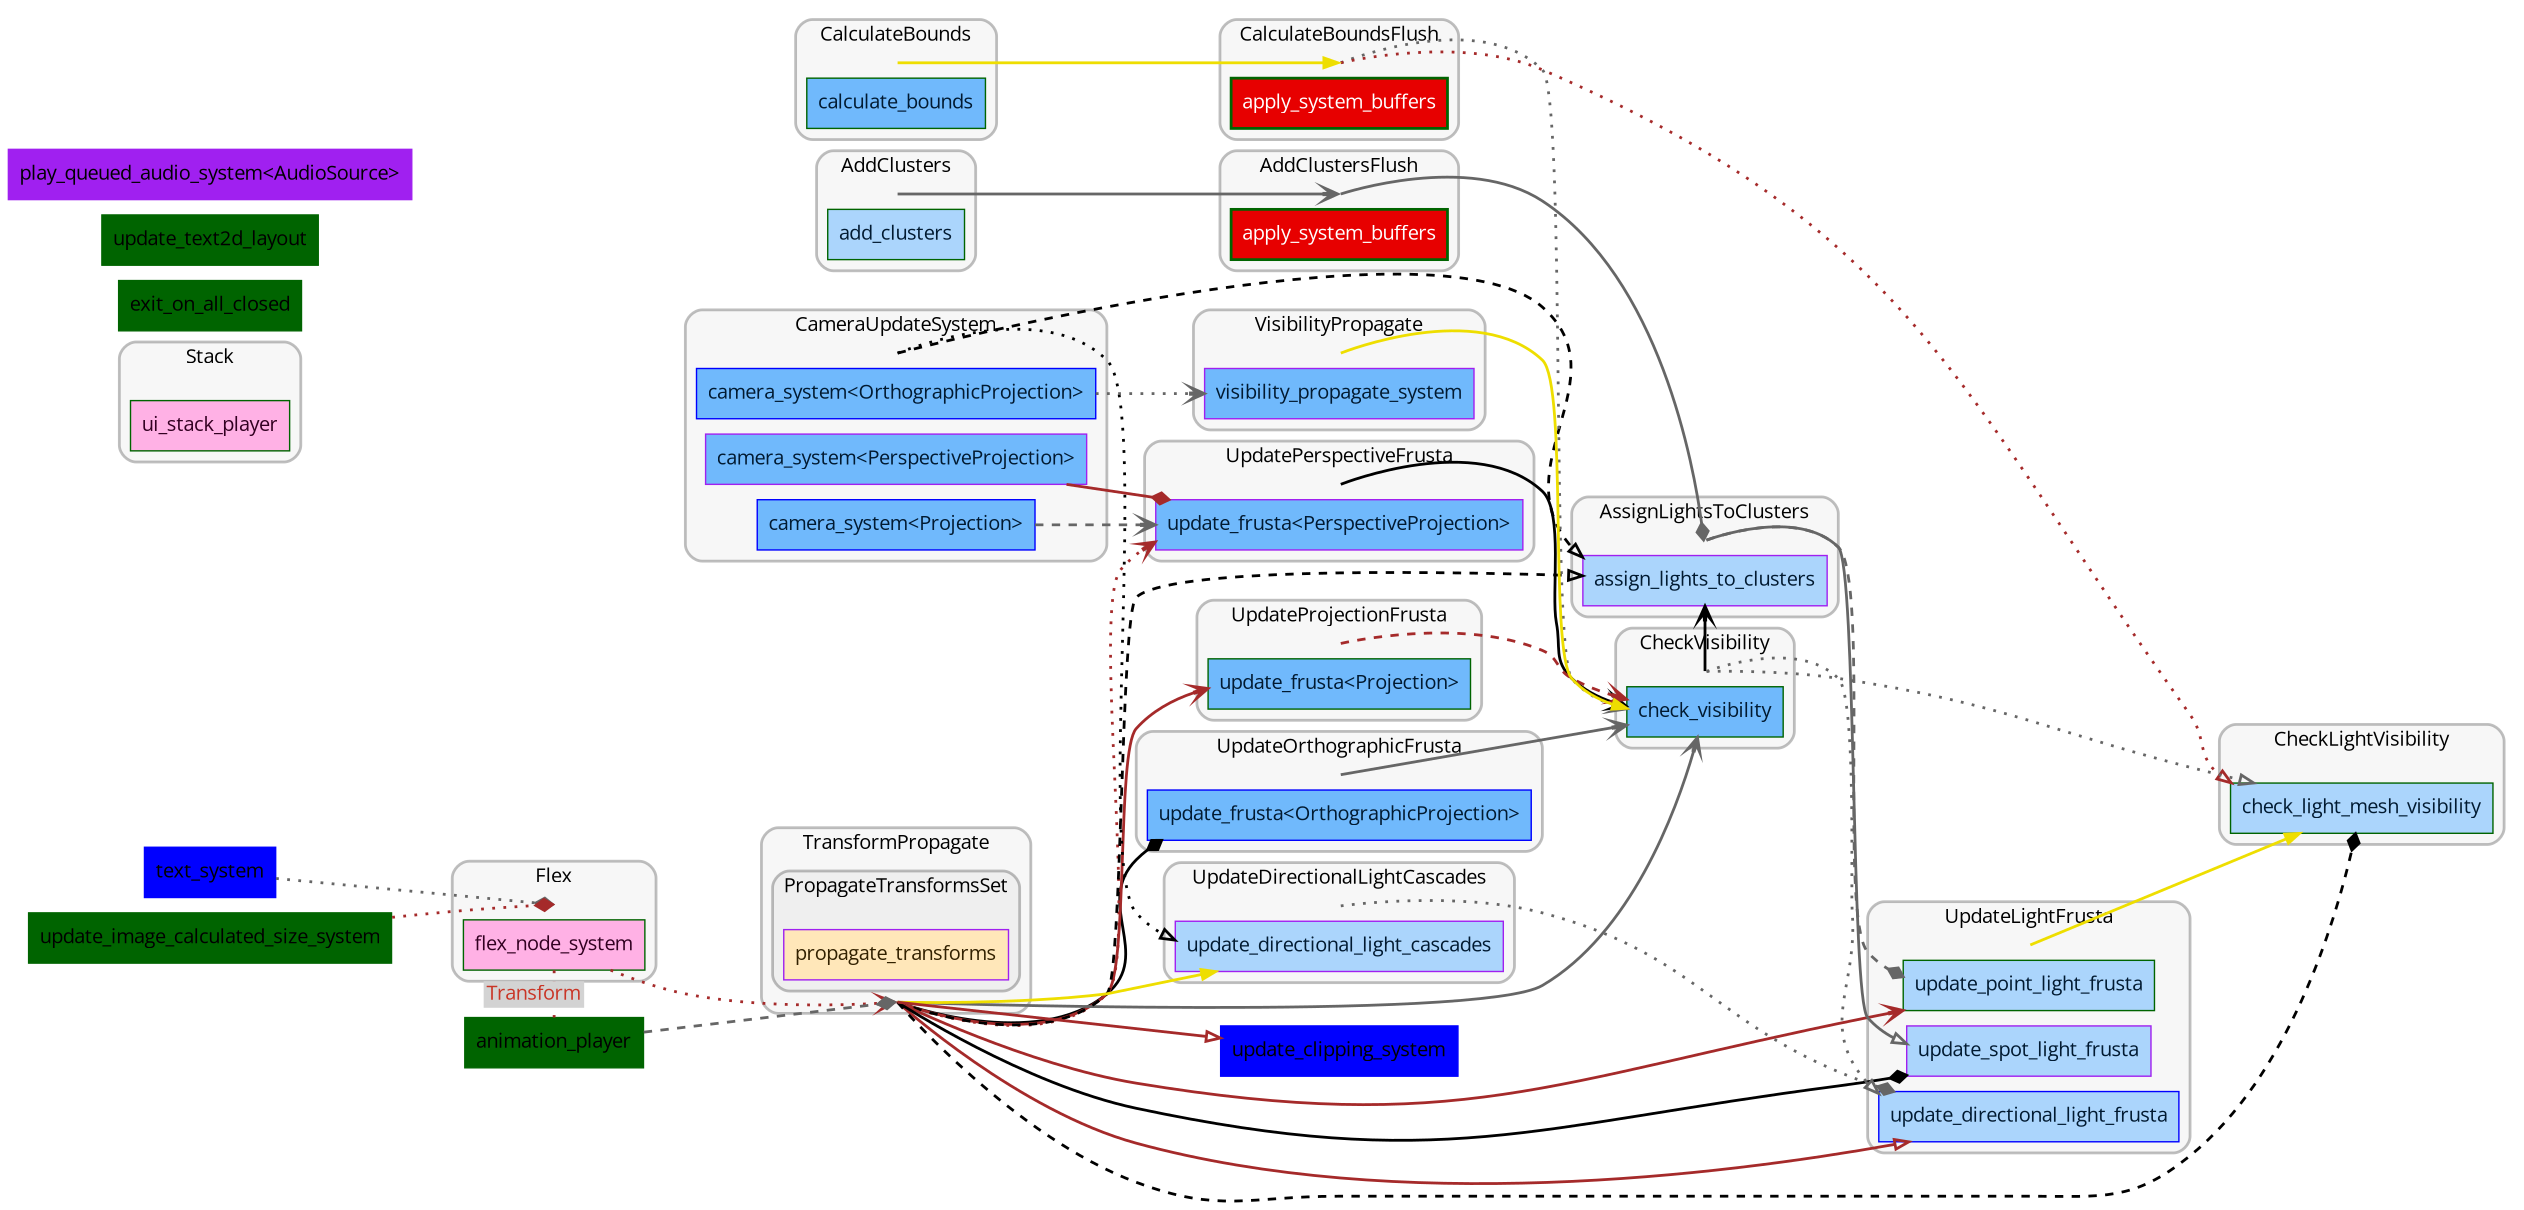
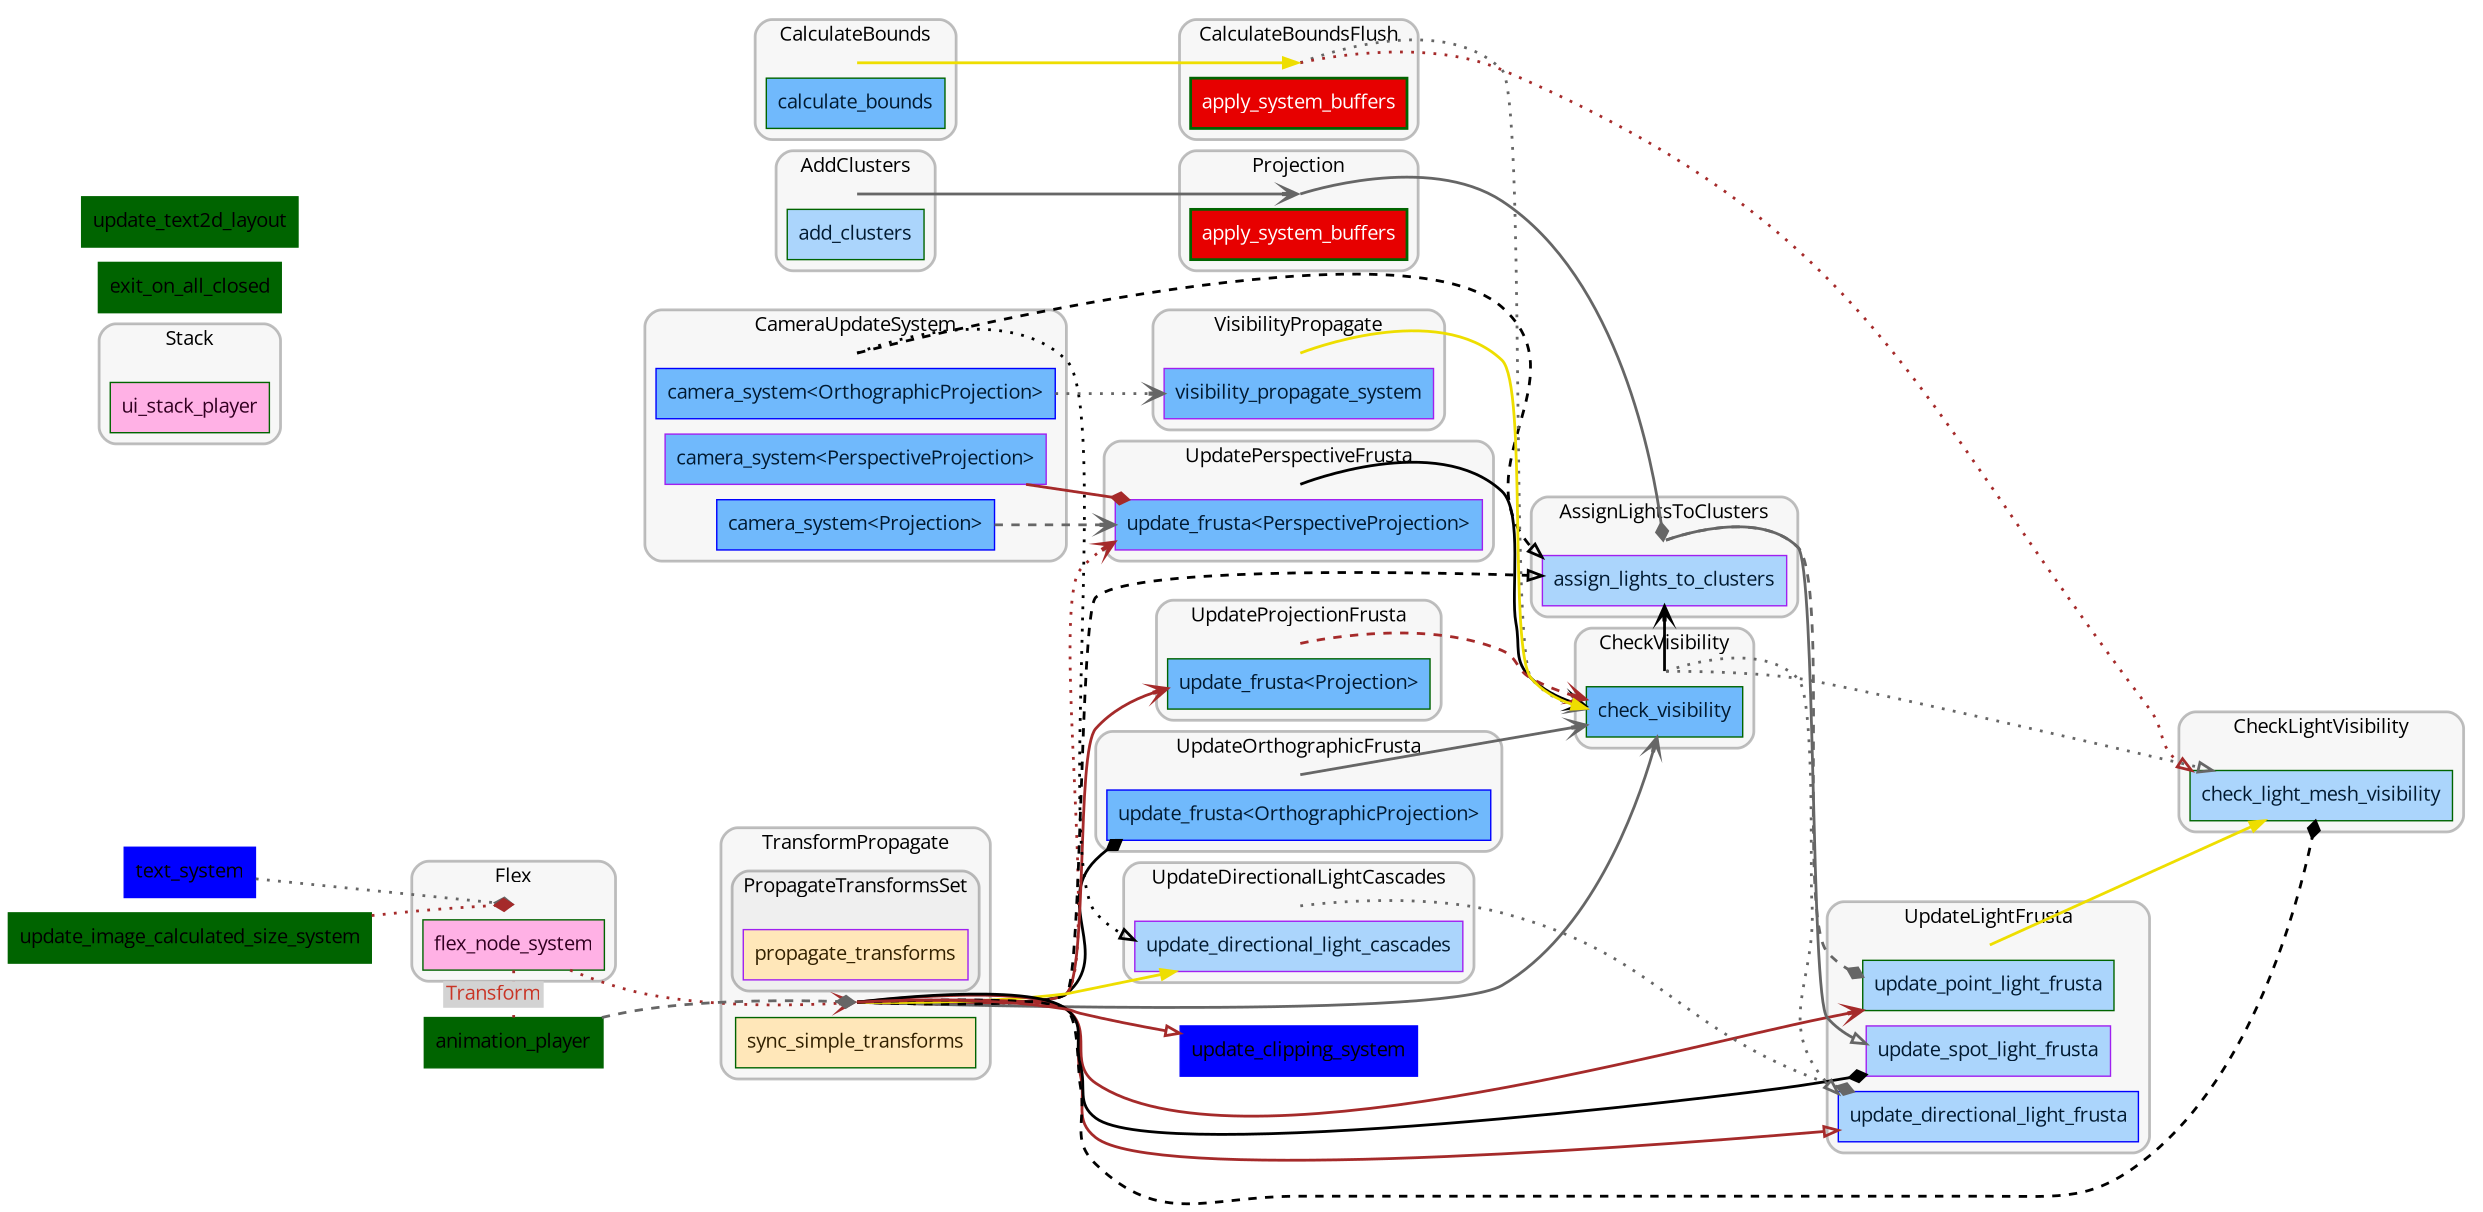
cluster "AddClustersFlush": label "AddClustersFlush" -> "Projection"
node "play_queued_audio_system<AudioSource>": removed
node "sync_simple_transforms": added
